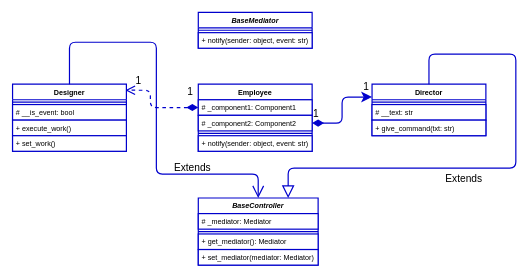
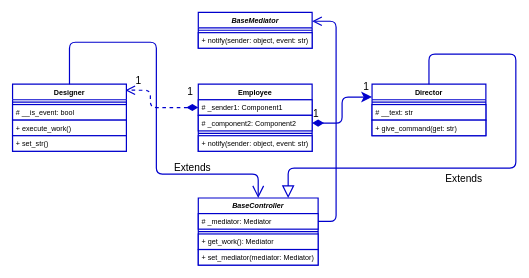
node "# _component1: Component1": label "# _component1: Component1" -> "# _sender1: Component1"
edge "# _mediator: Mediator" -> "BaseMediator": added
node "+ give_command(txt: str)": label "+ give_command(txt: str)" -> "+ give_command(get: str)"
node "+ set_work()": label "+ set_work()" -> "+ set_str()"
node "+ get_mediator(): Mediator": label "+ get_mediator(): Mediator" -> "+ get_work(): Mediator"
